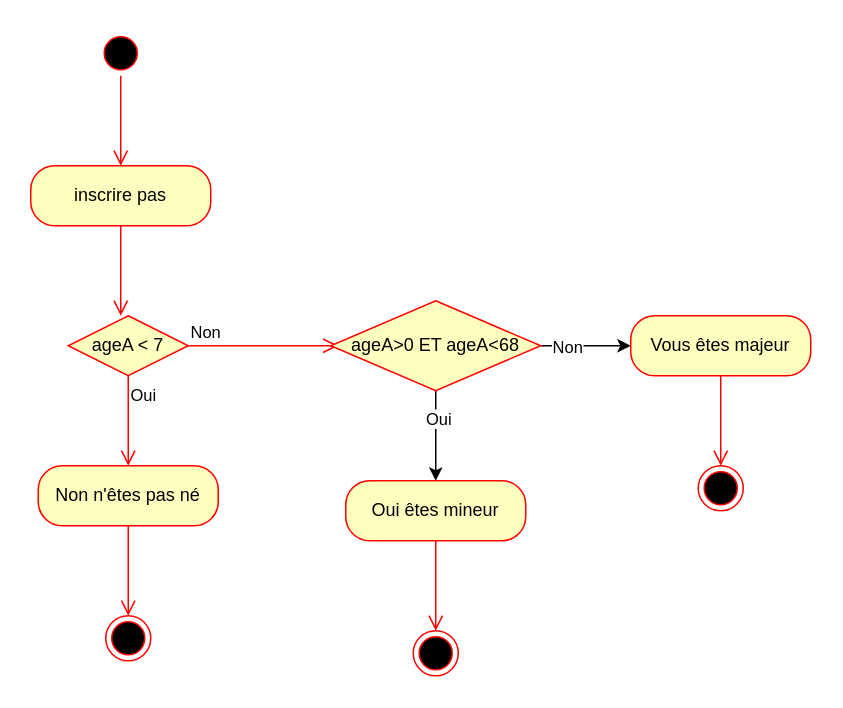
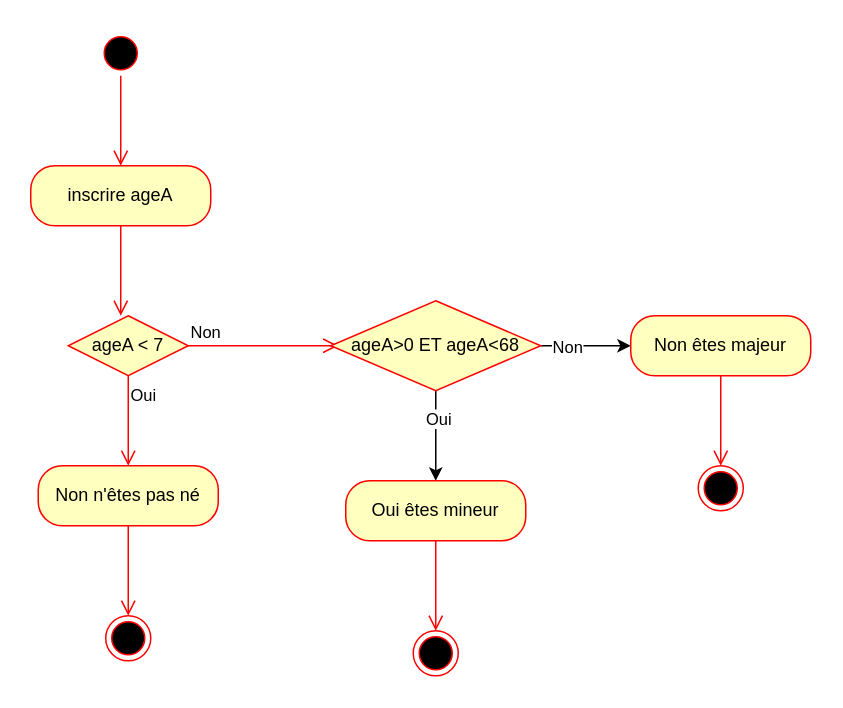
node "inscrire pas": label "inscrire pas" -> "inscrire ageA"
node "Vous êtes majeur": label "Vous êtes majeur" -> "Non êtes majeur"
